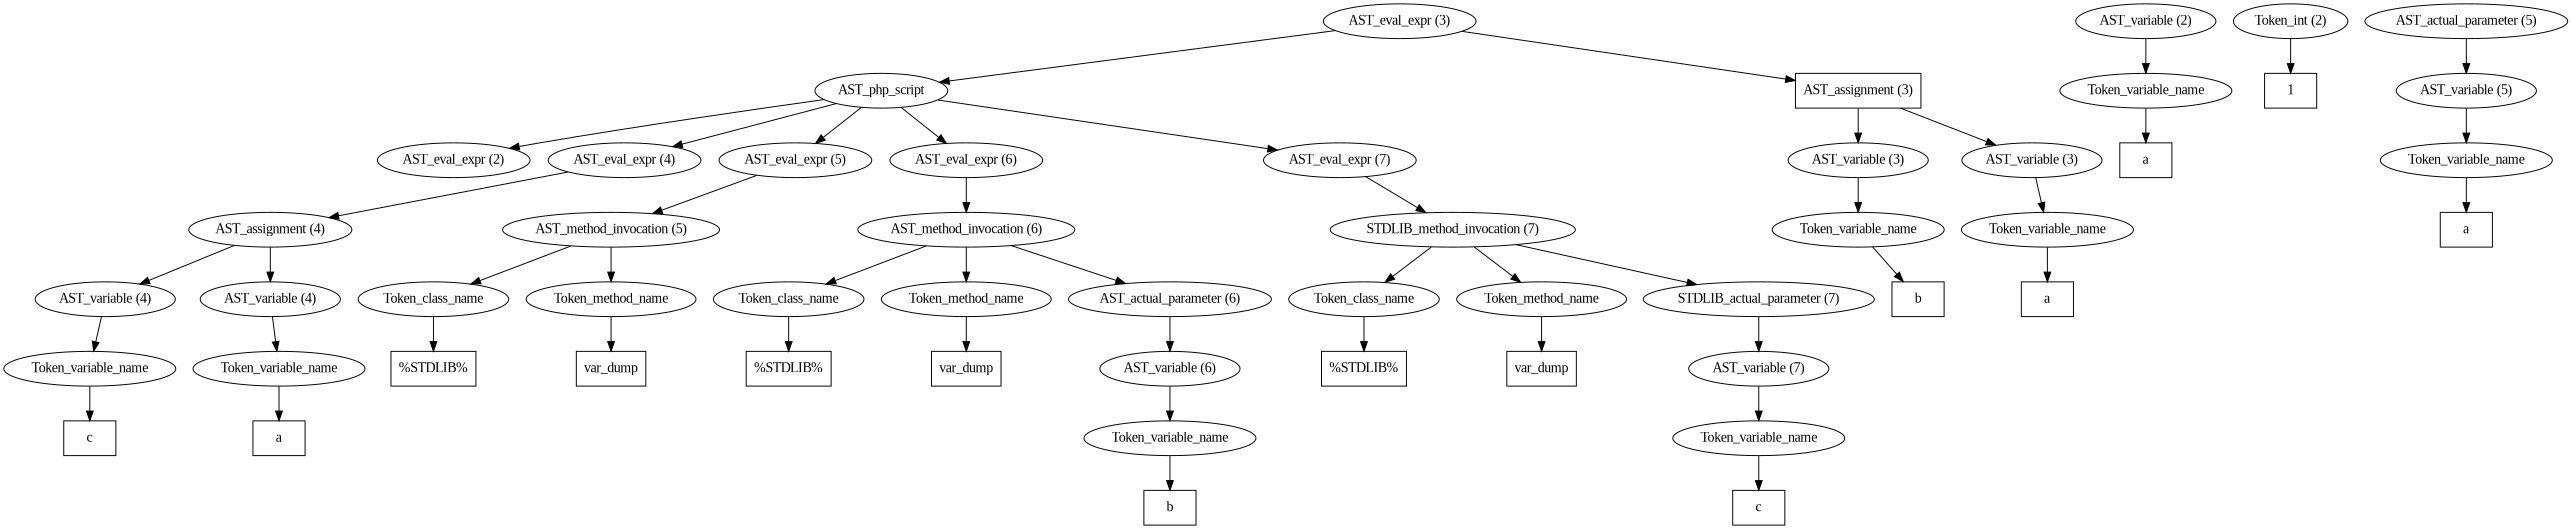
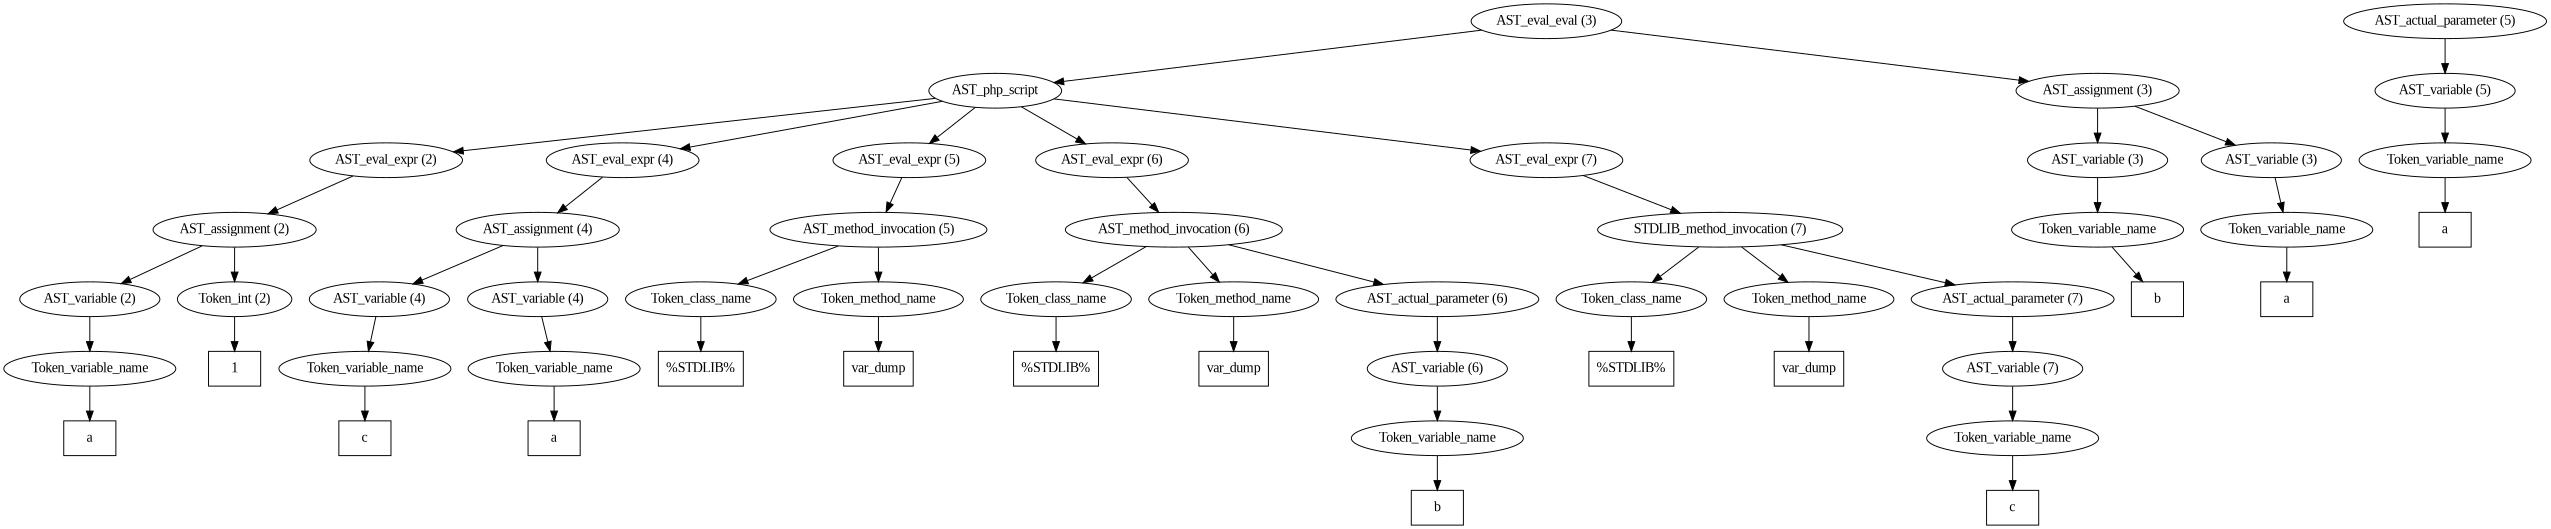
node "AST_eval_expr (3)": label "AST_eval_expr (3)" -> "AST_eval_eval (3)"
node "AST_assignment (3)": shape box -> ellipse
node "AST_assignment (2)": added
node "STDLIB_actual_parameter (7)": label "STDLIB_actual_parameter (7)" -> "AST_actual_parameter (7)"
